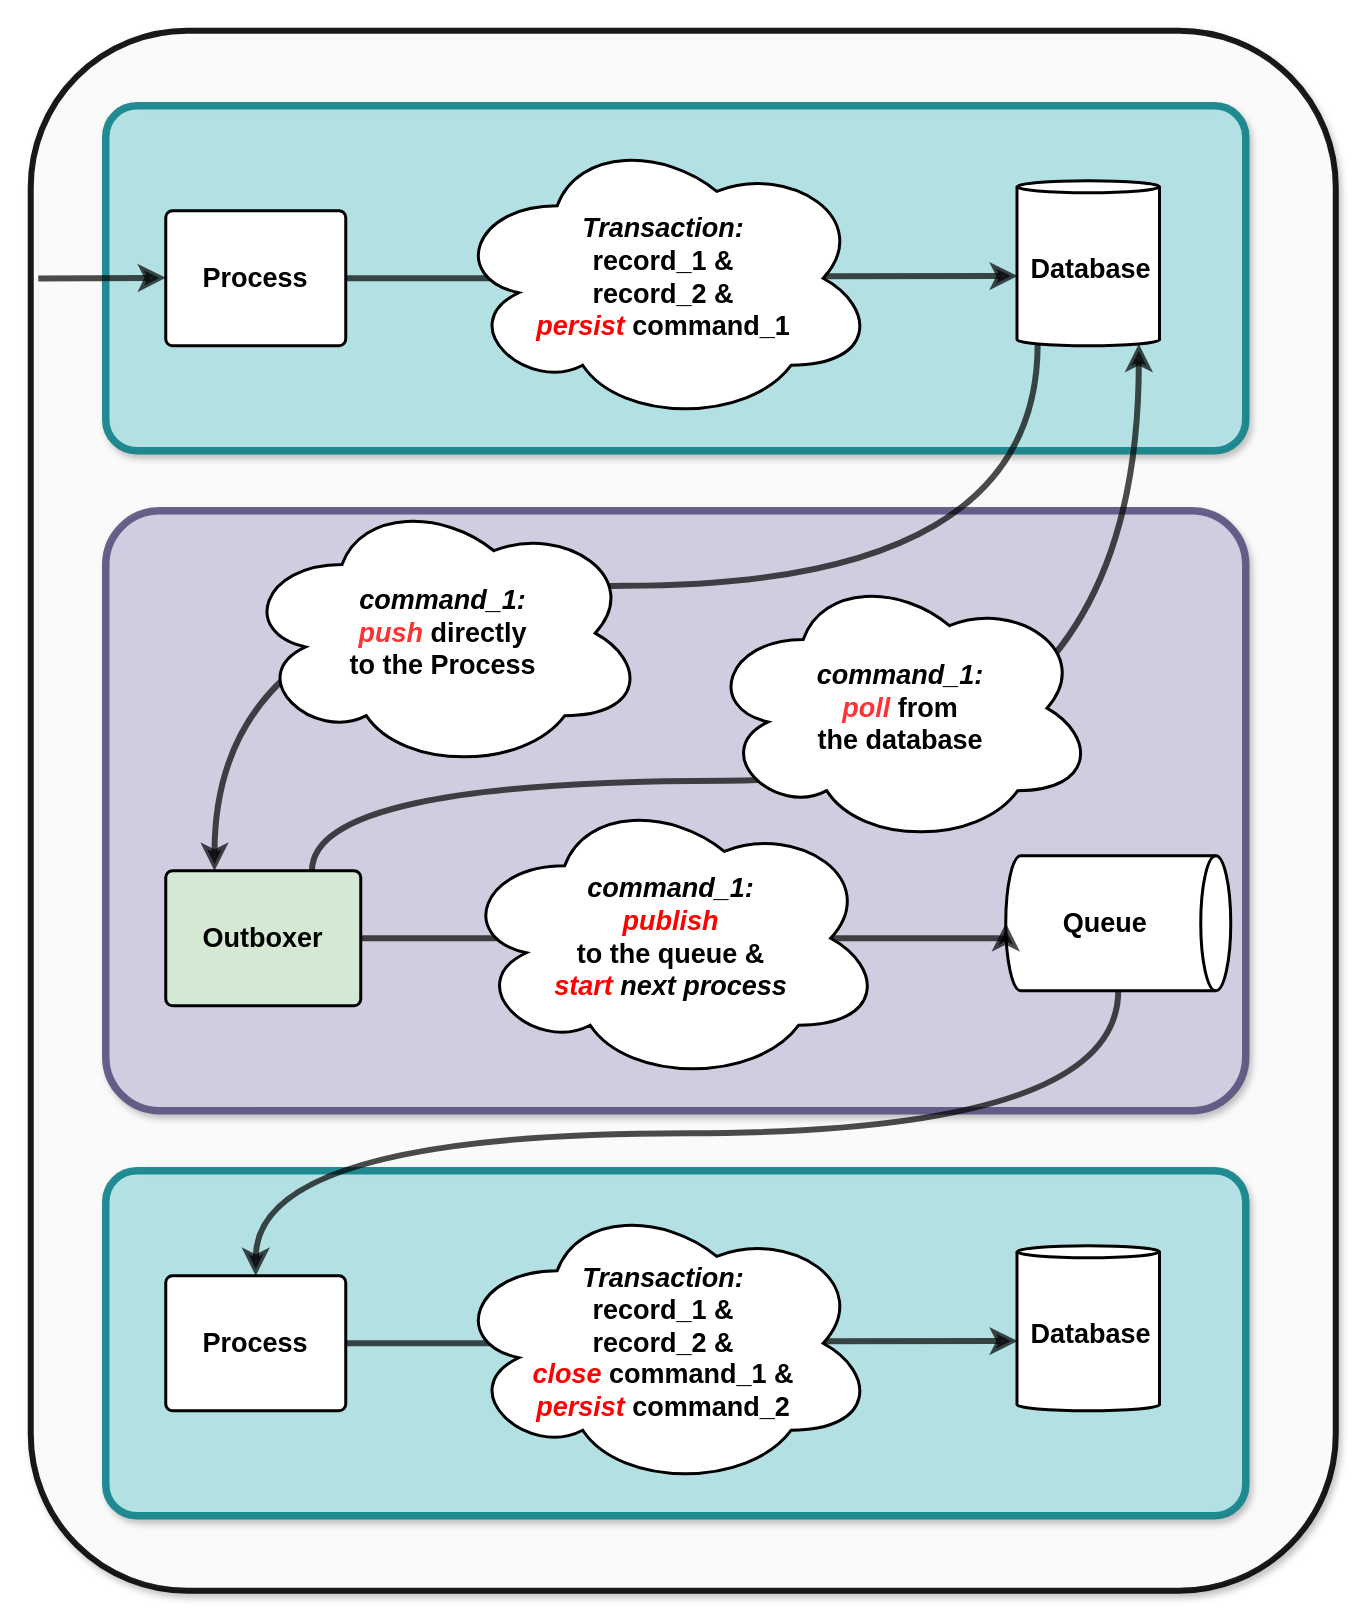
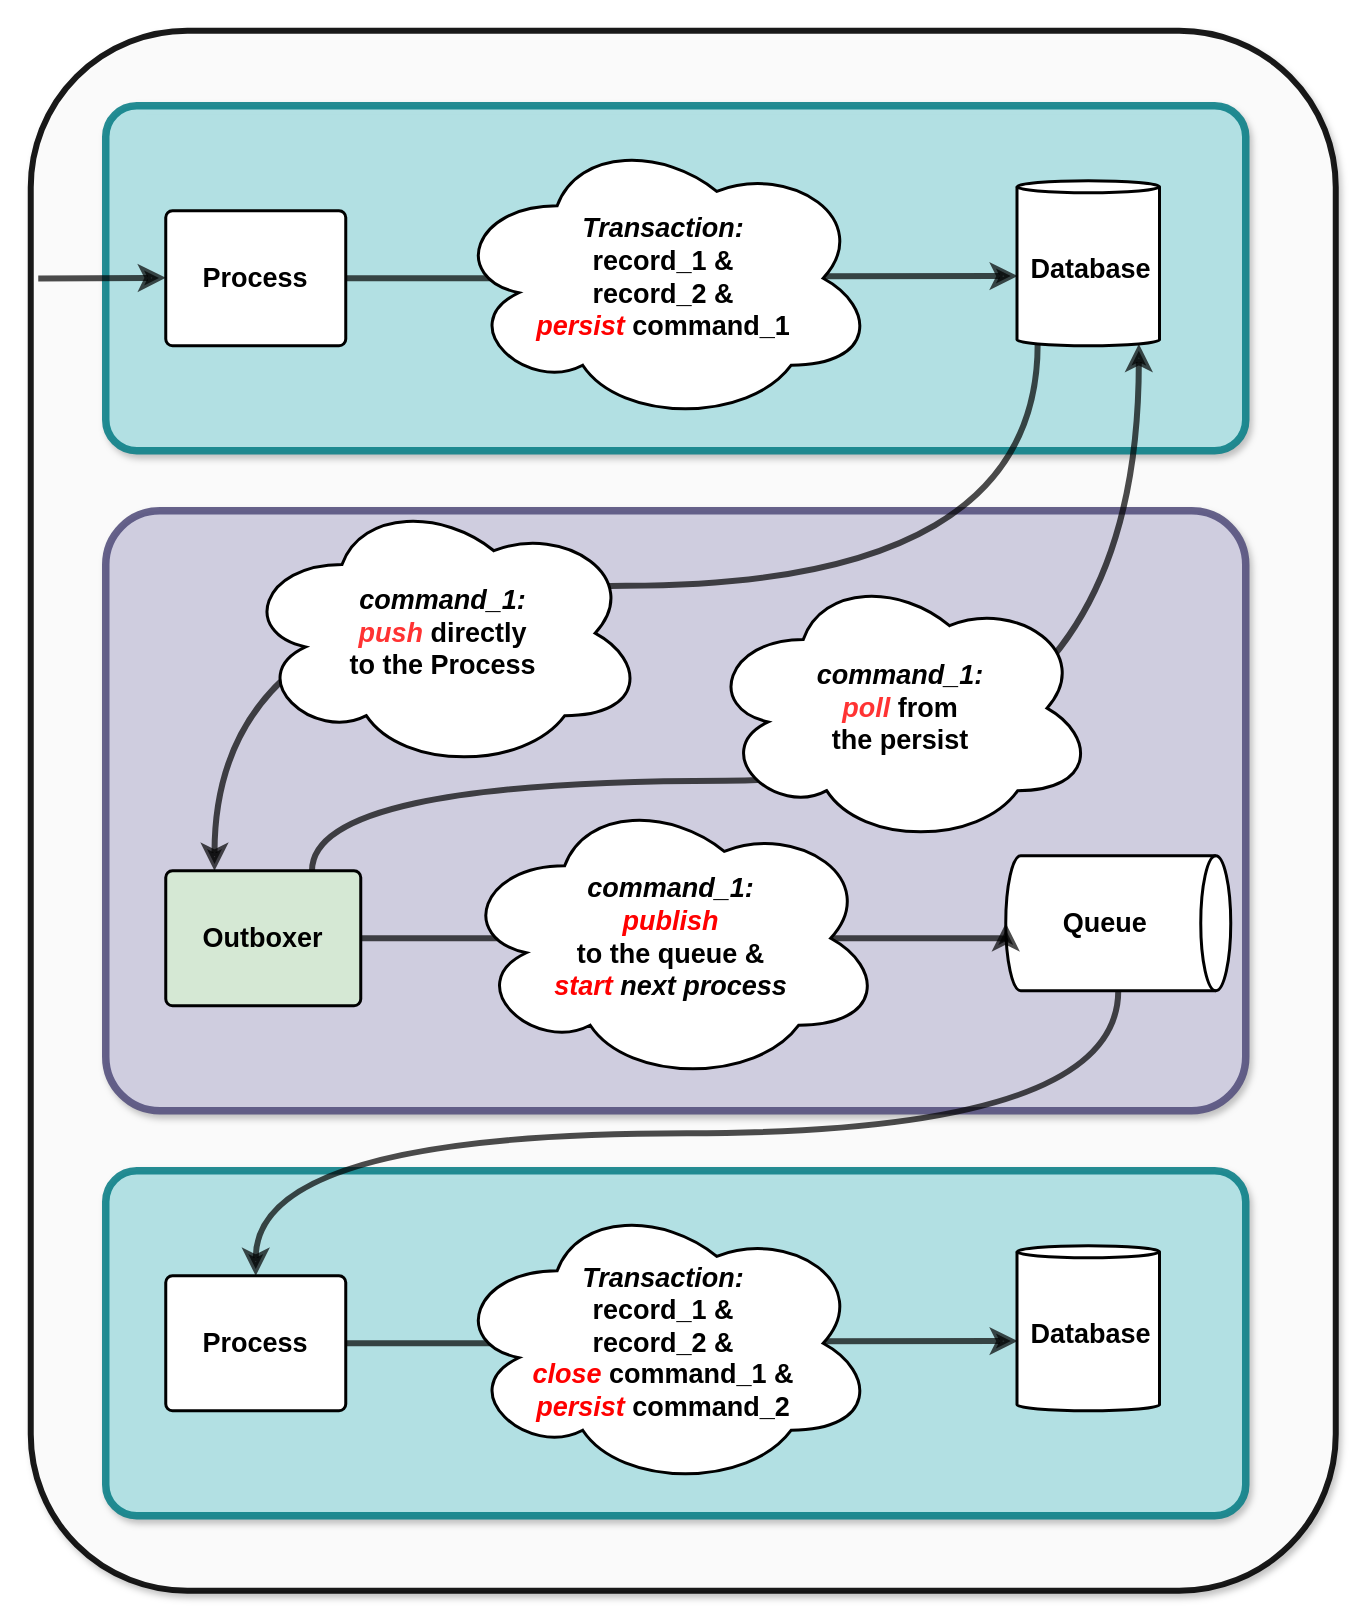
node "command_1: poll from the database": label "command_1: poll from the database" -> "command_1: poll from the persist"
